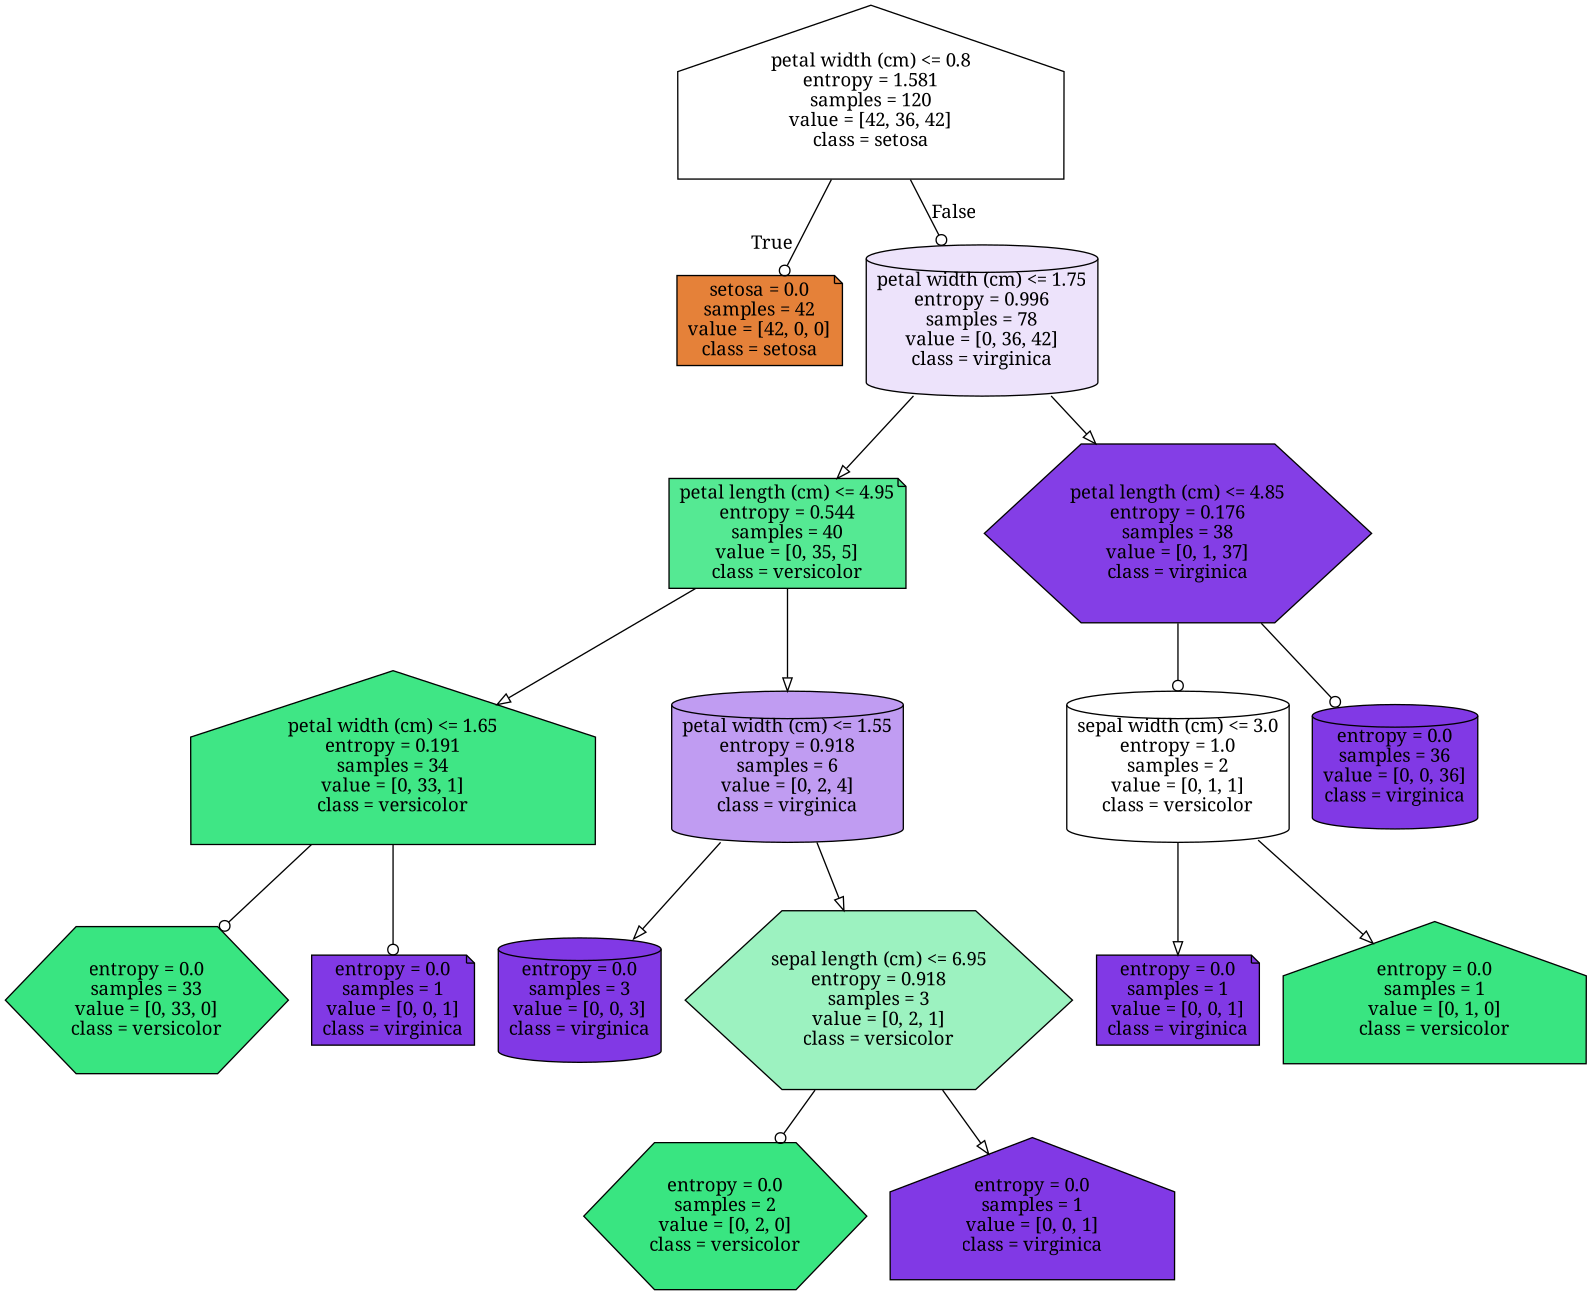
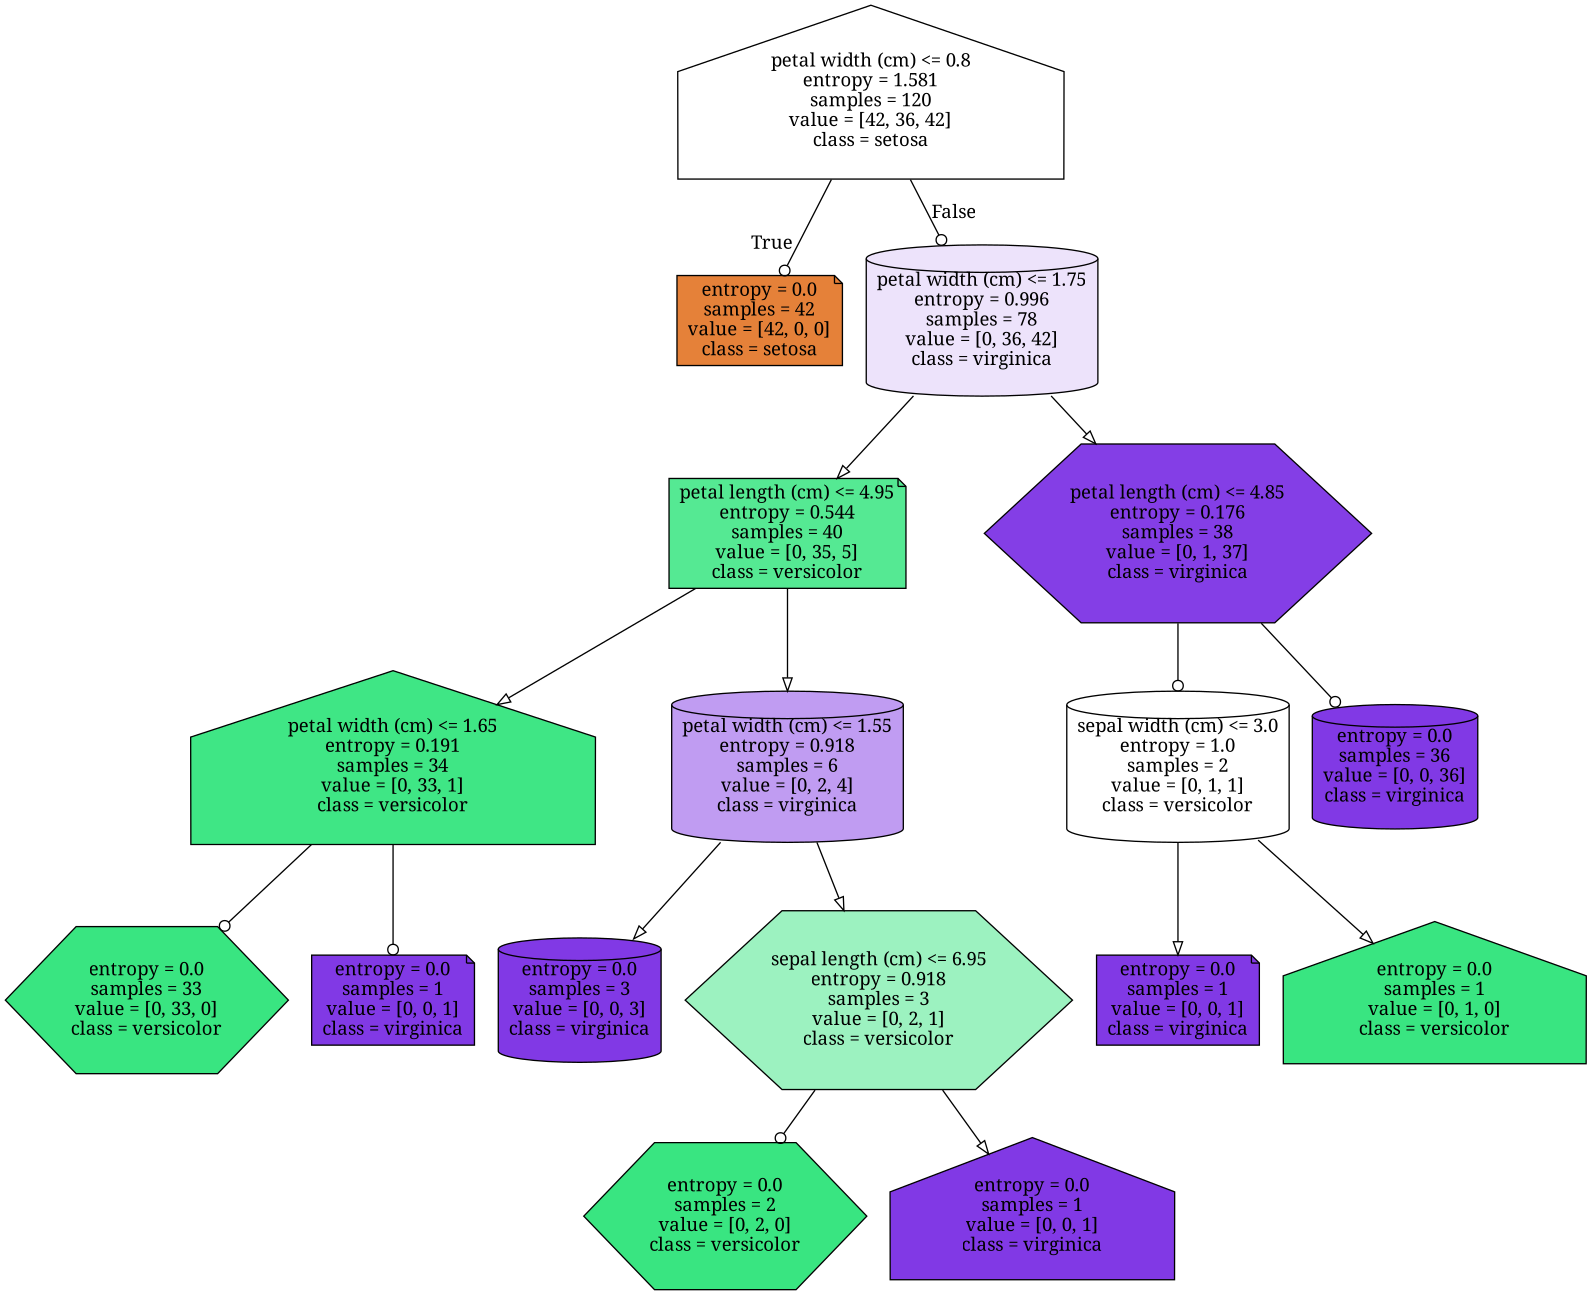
node "setosa = 0.0 samples = 42 value = [42, 0, 0] class = setosa": label "setosa = 0.0 samples = 42 value = [42, 0, 0] class = setosa" -> "entropy = 0.0 samples = 42 value = [42, 0, 0] class = setosa"
